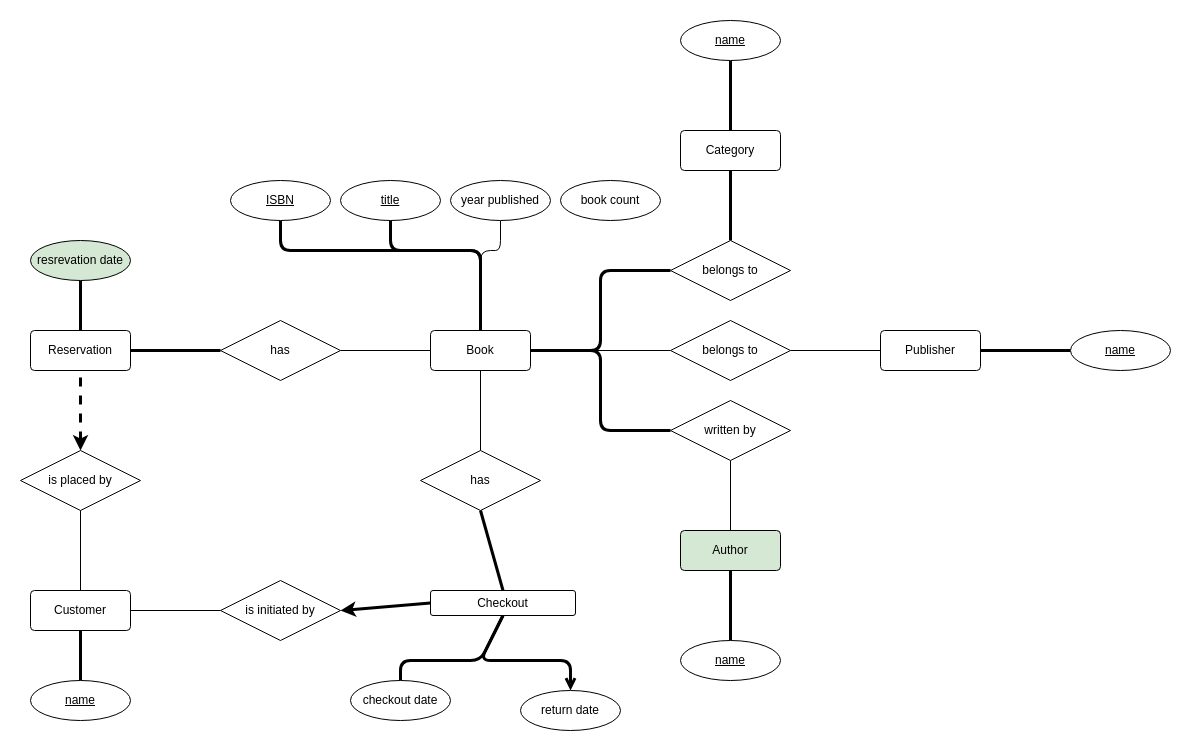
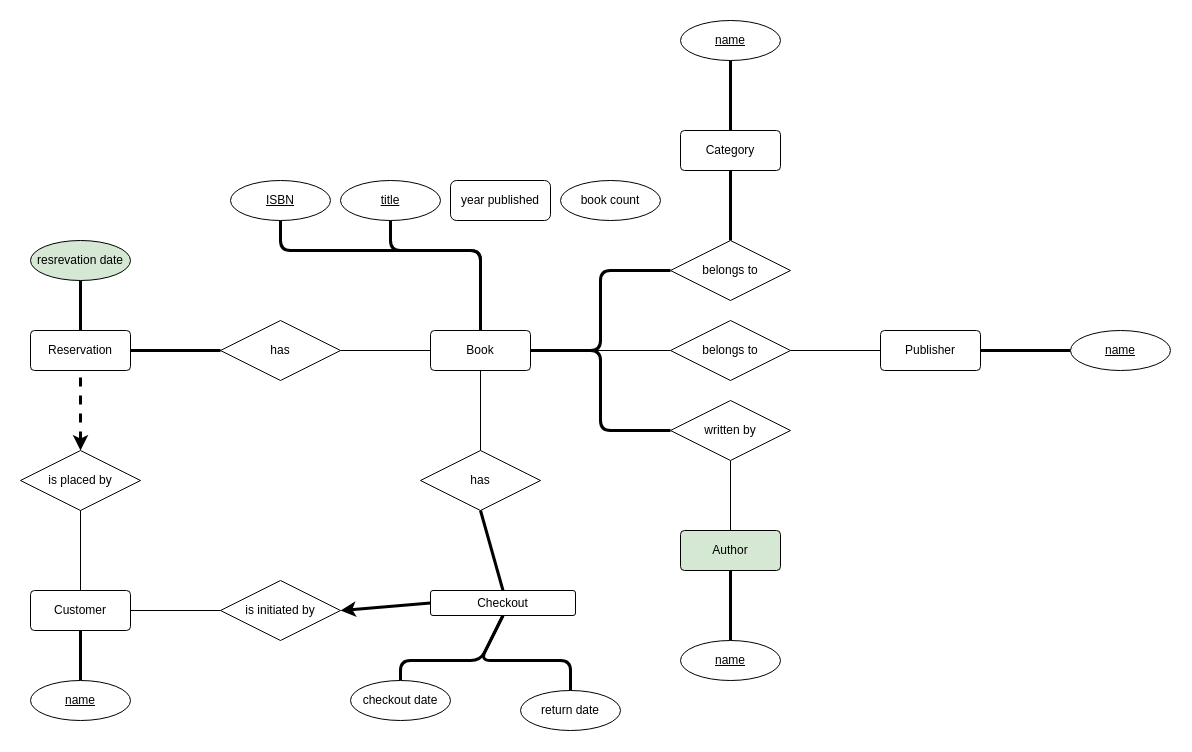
node "year published": shape ellipse -> rounded rectangle
edge "year published" -- "Book": removed
edge "Checkout" -> "return date": arrowhead open -> none
